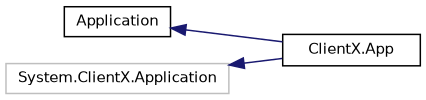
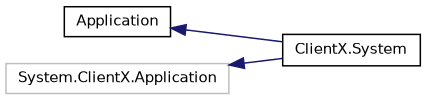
node "ClientX.App": label "ClientX.App" -> "ClientX.System"
